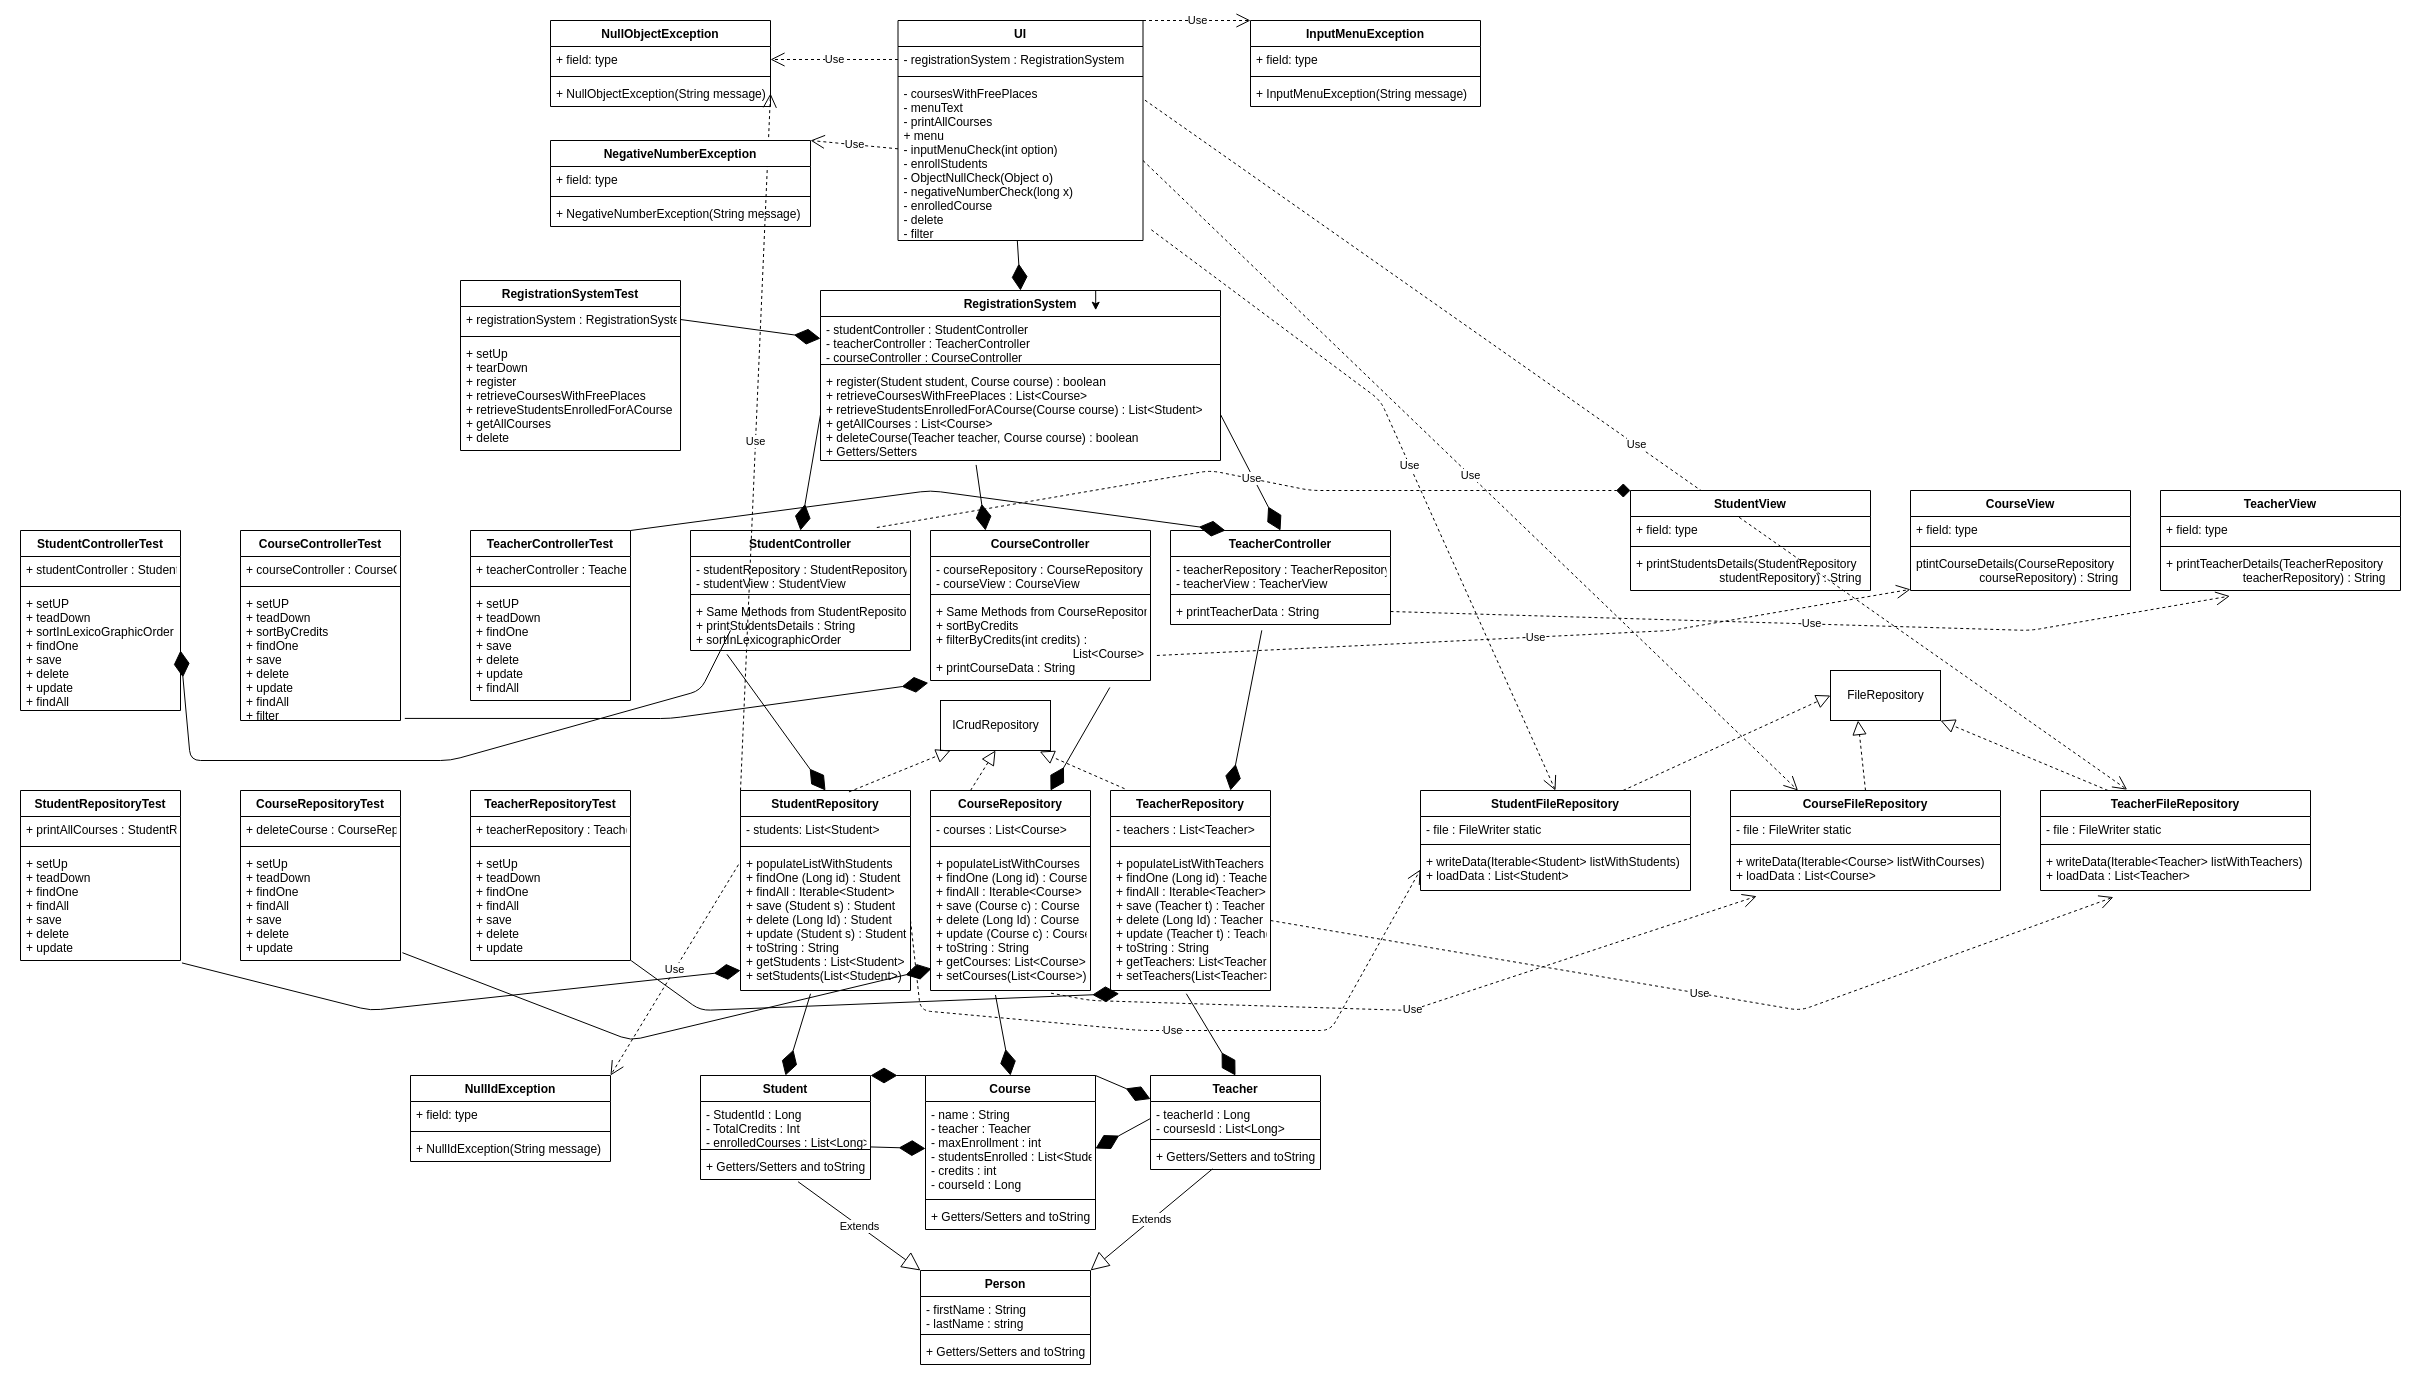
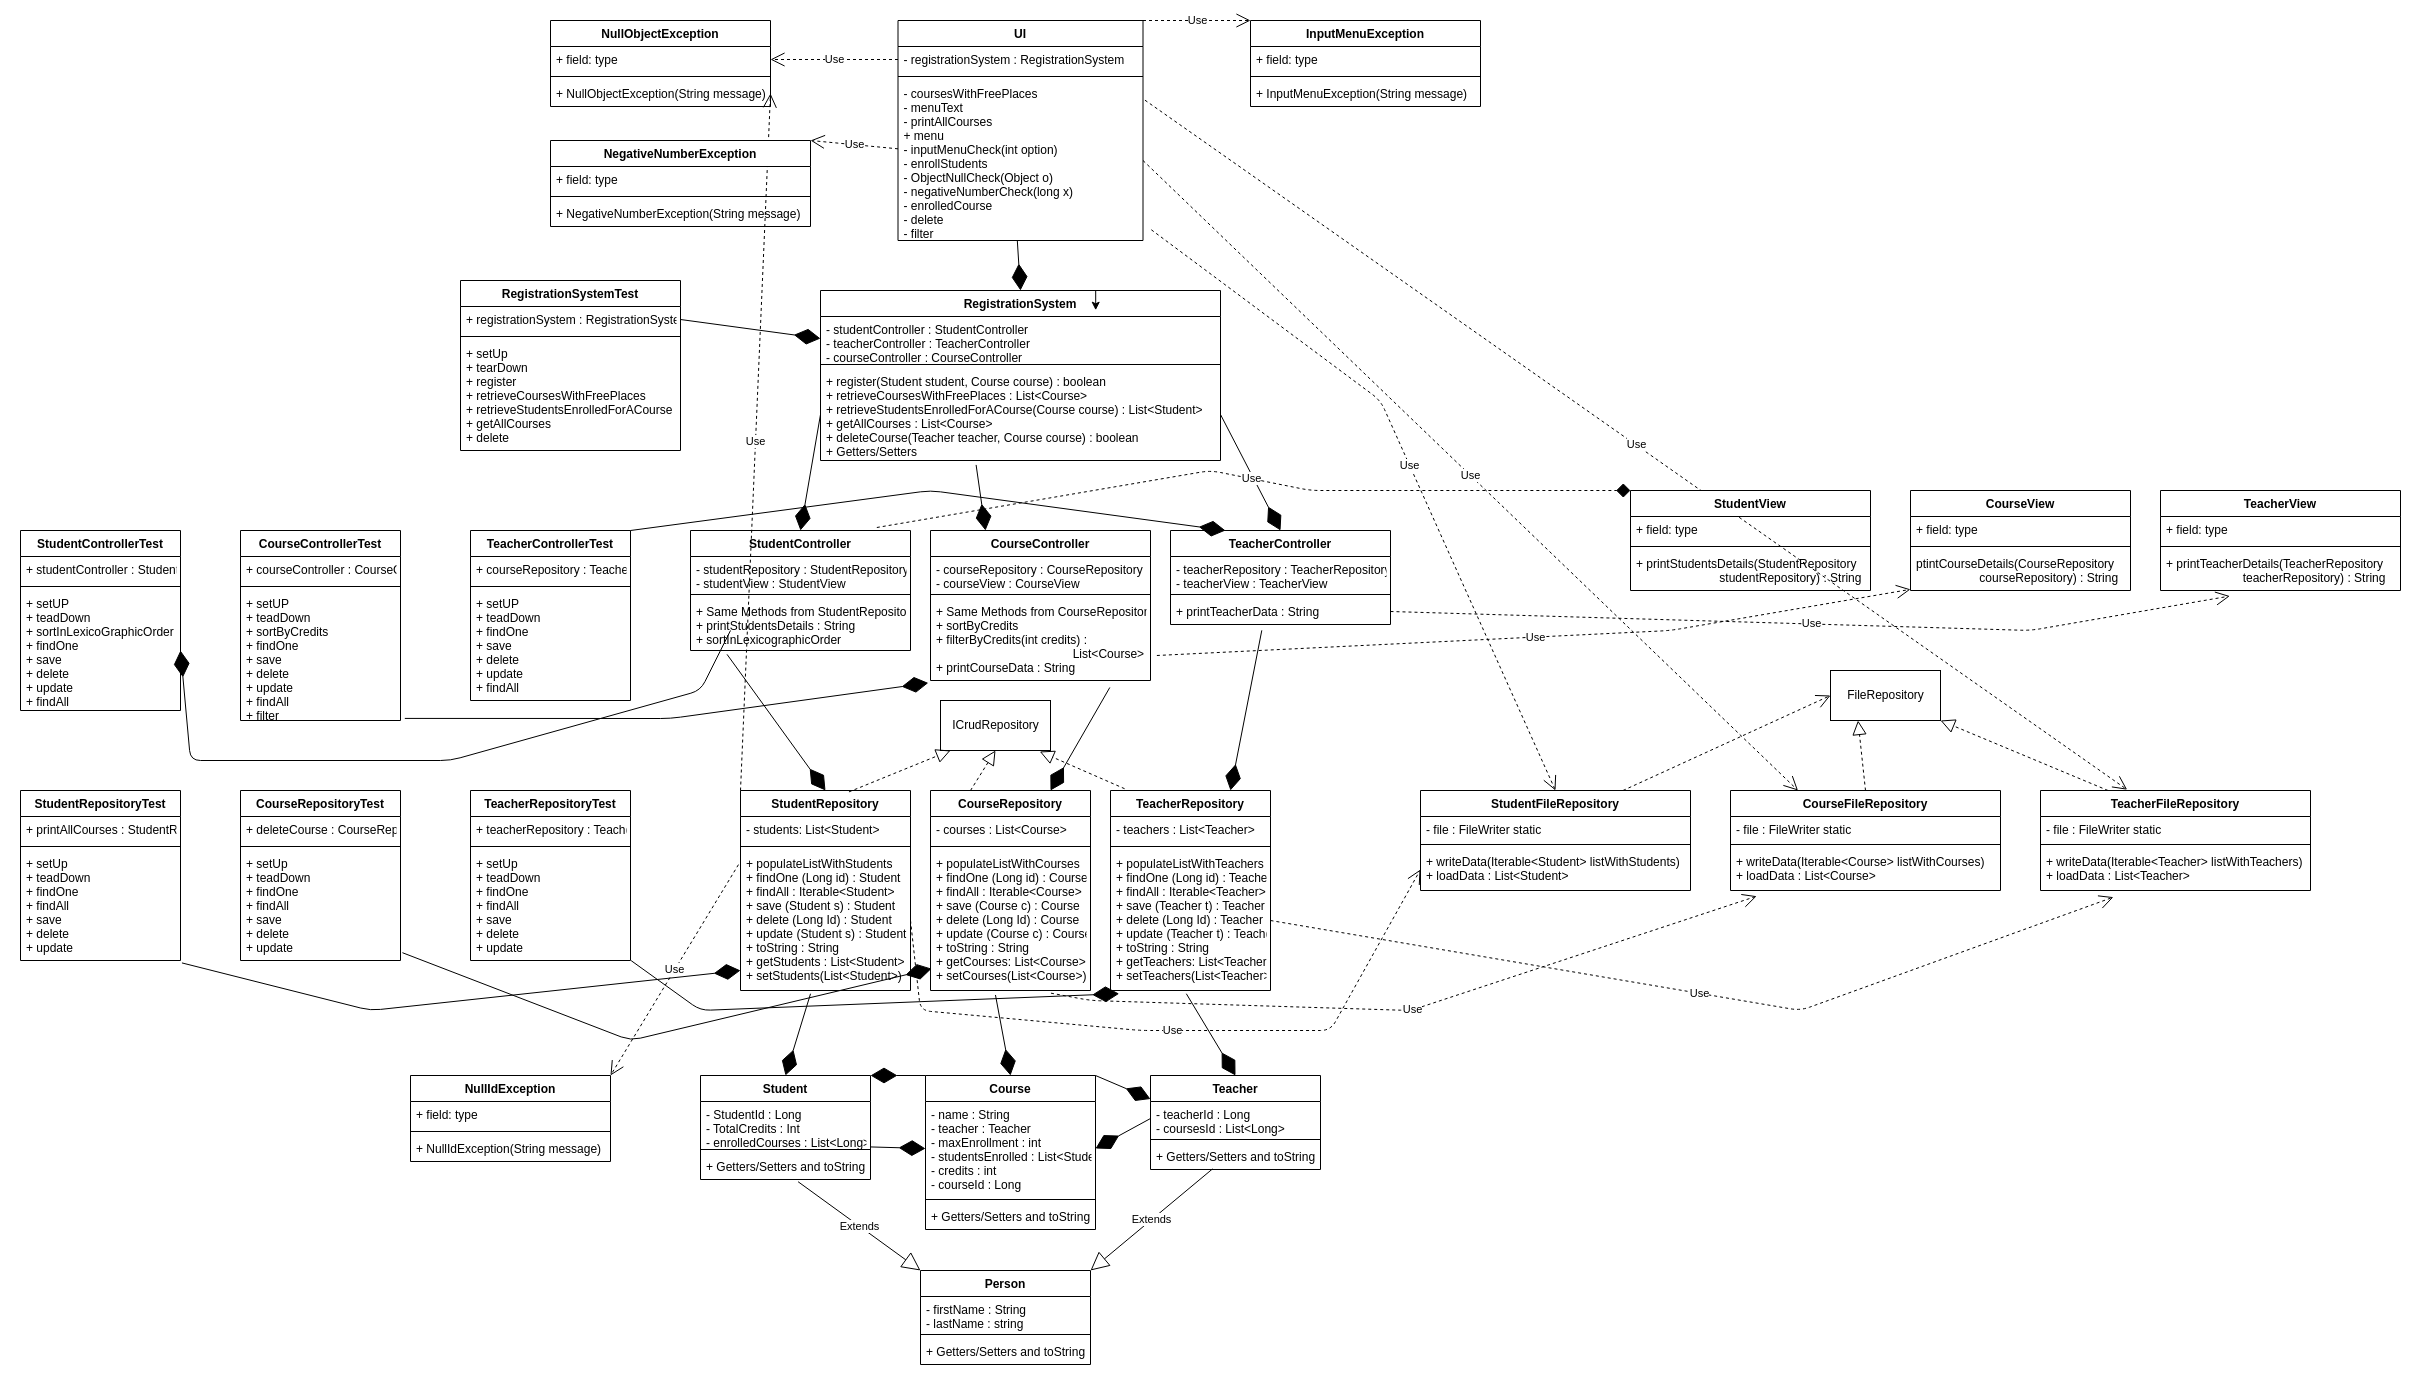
node "+ teacherController : TeacherController": label "+ teacherController : TeacherController" -> "+ courseRepository : TeacherController"
edge "StudentFileRepository" -> "FileRepository": arrowhead block -> open
